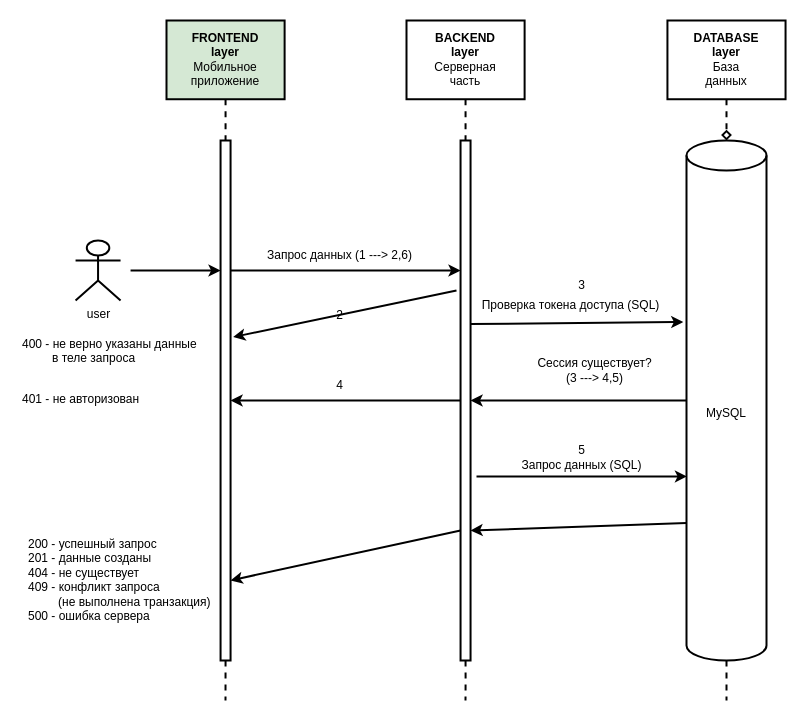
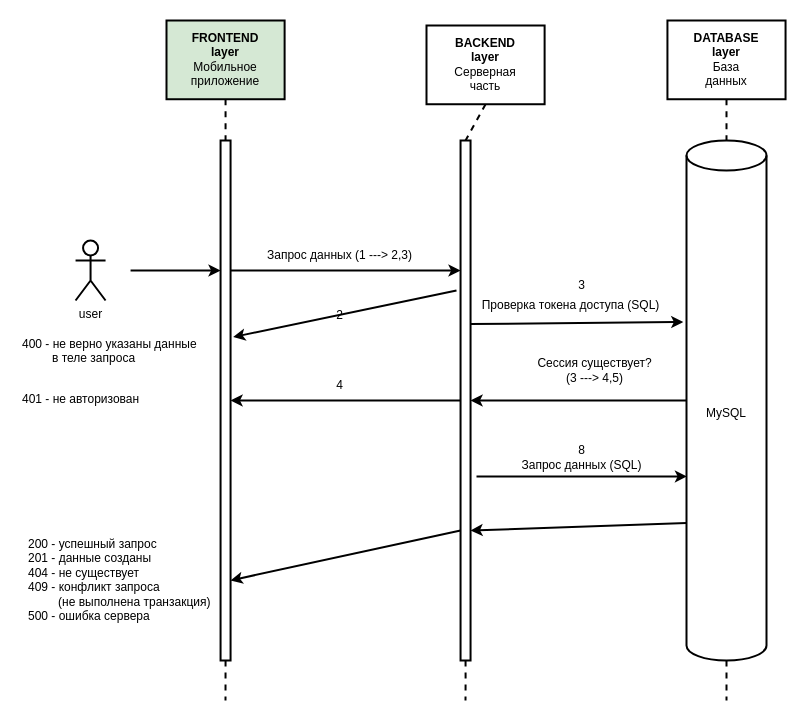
node "BACKEND layer Серверная часть": moved (466, 60) -> (486, 65)
edge "DATABASE layer База данных" -> "MySQL": arrowhead diamond -> none
node "Запрос данных (1 ---> 2,6)": label "Запрос данных (1 ---> 2,6)" -> "Запрос данных (1 ---> 2,3)"
node "user": size 45x60 -> 30x60
node "5": label "5" -> "8"
